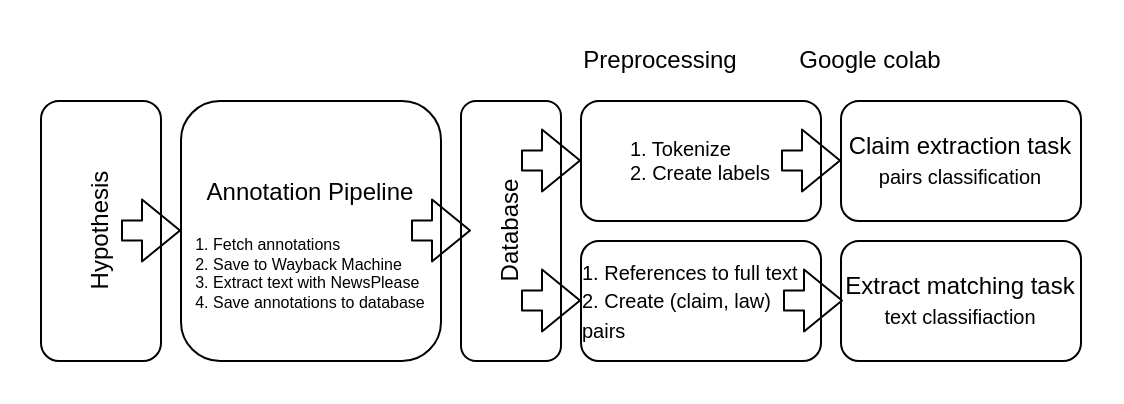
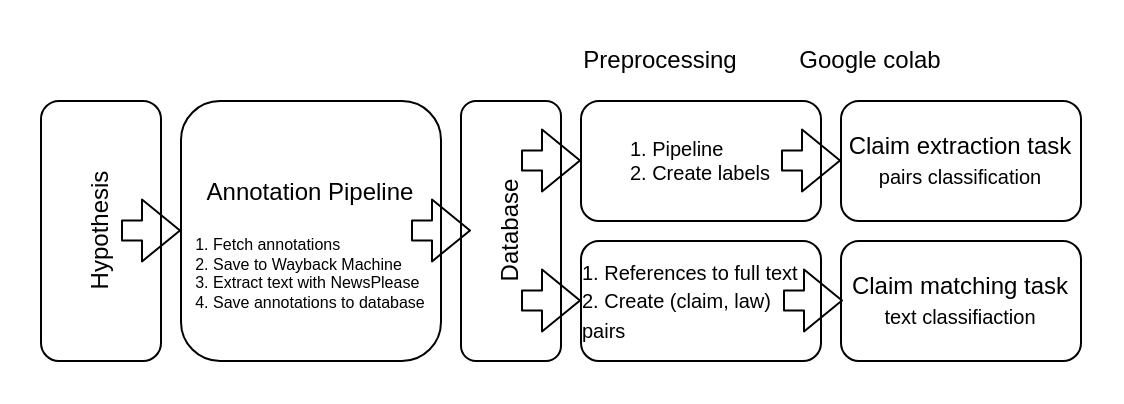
node "1. Tokenize 2. Create labels": label "1. Tokenize 2. Create labels" -> "1. Pipeline 2. Create labels"
node "Extract matching task text classifiaction": label "Extract matching task text classifiaction" -> "Claim matching task text classifiaction"
